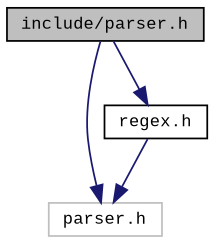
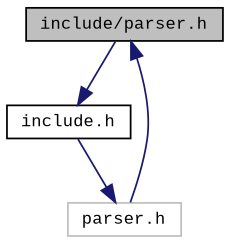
edge "include/parser.h" -> "parser.h": reversed
node "regex.h": label "regex.h" -> "include.h"
